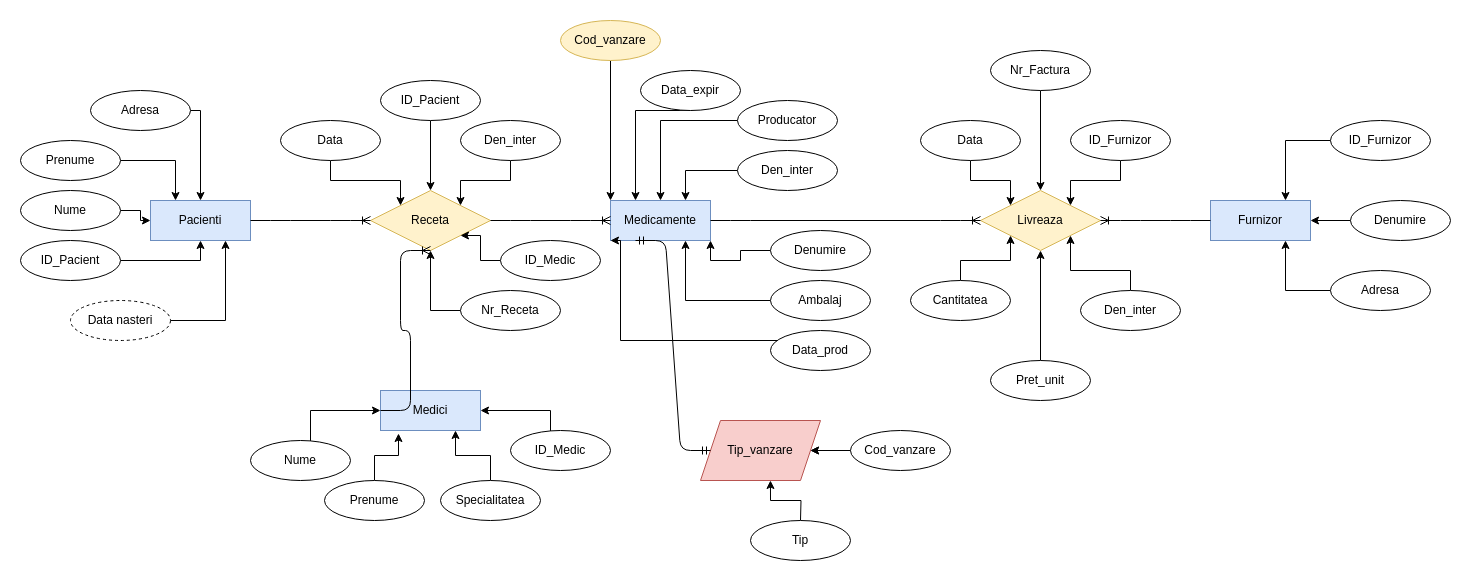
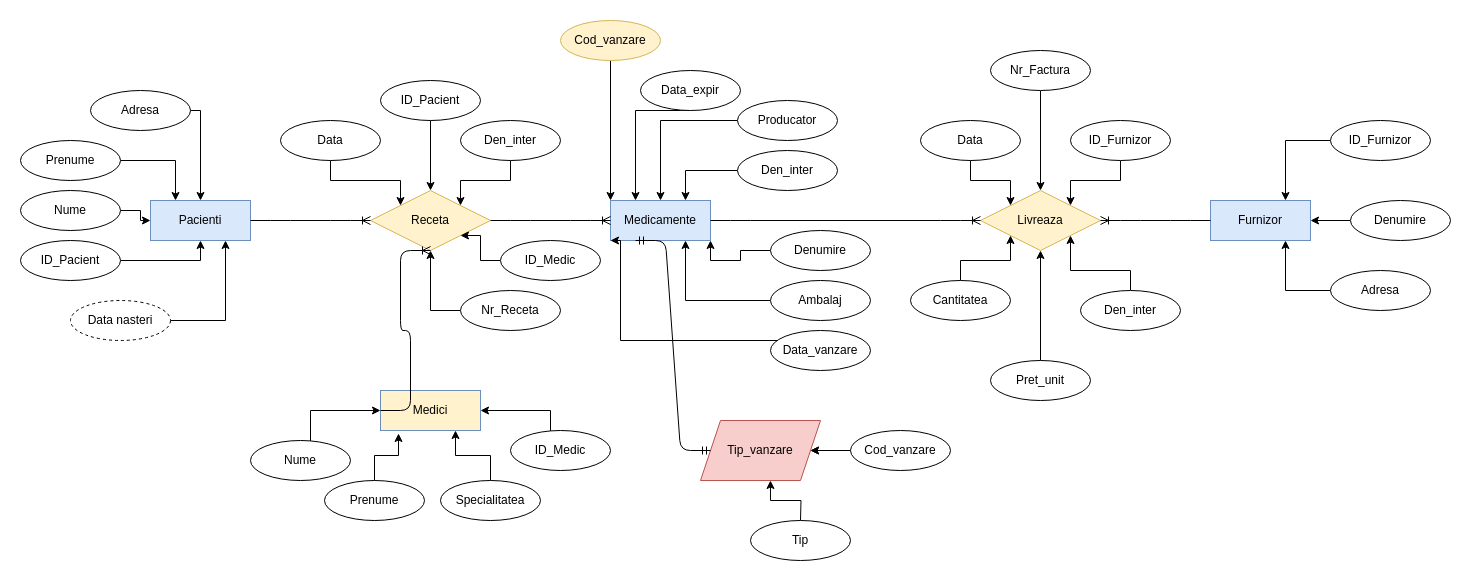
node "Data_prod": label "Data_prod" -> "Data_vanzare"
node "Medici": fillcolor #dae8fc -> #fff2cc
